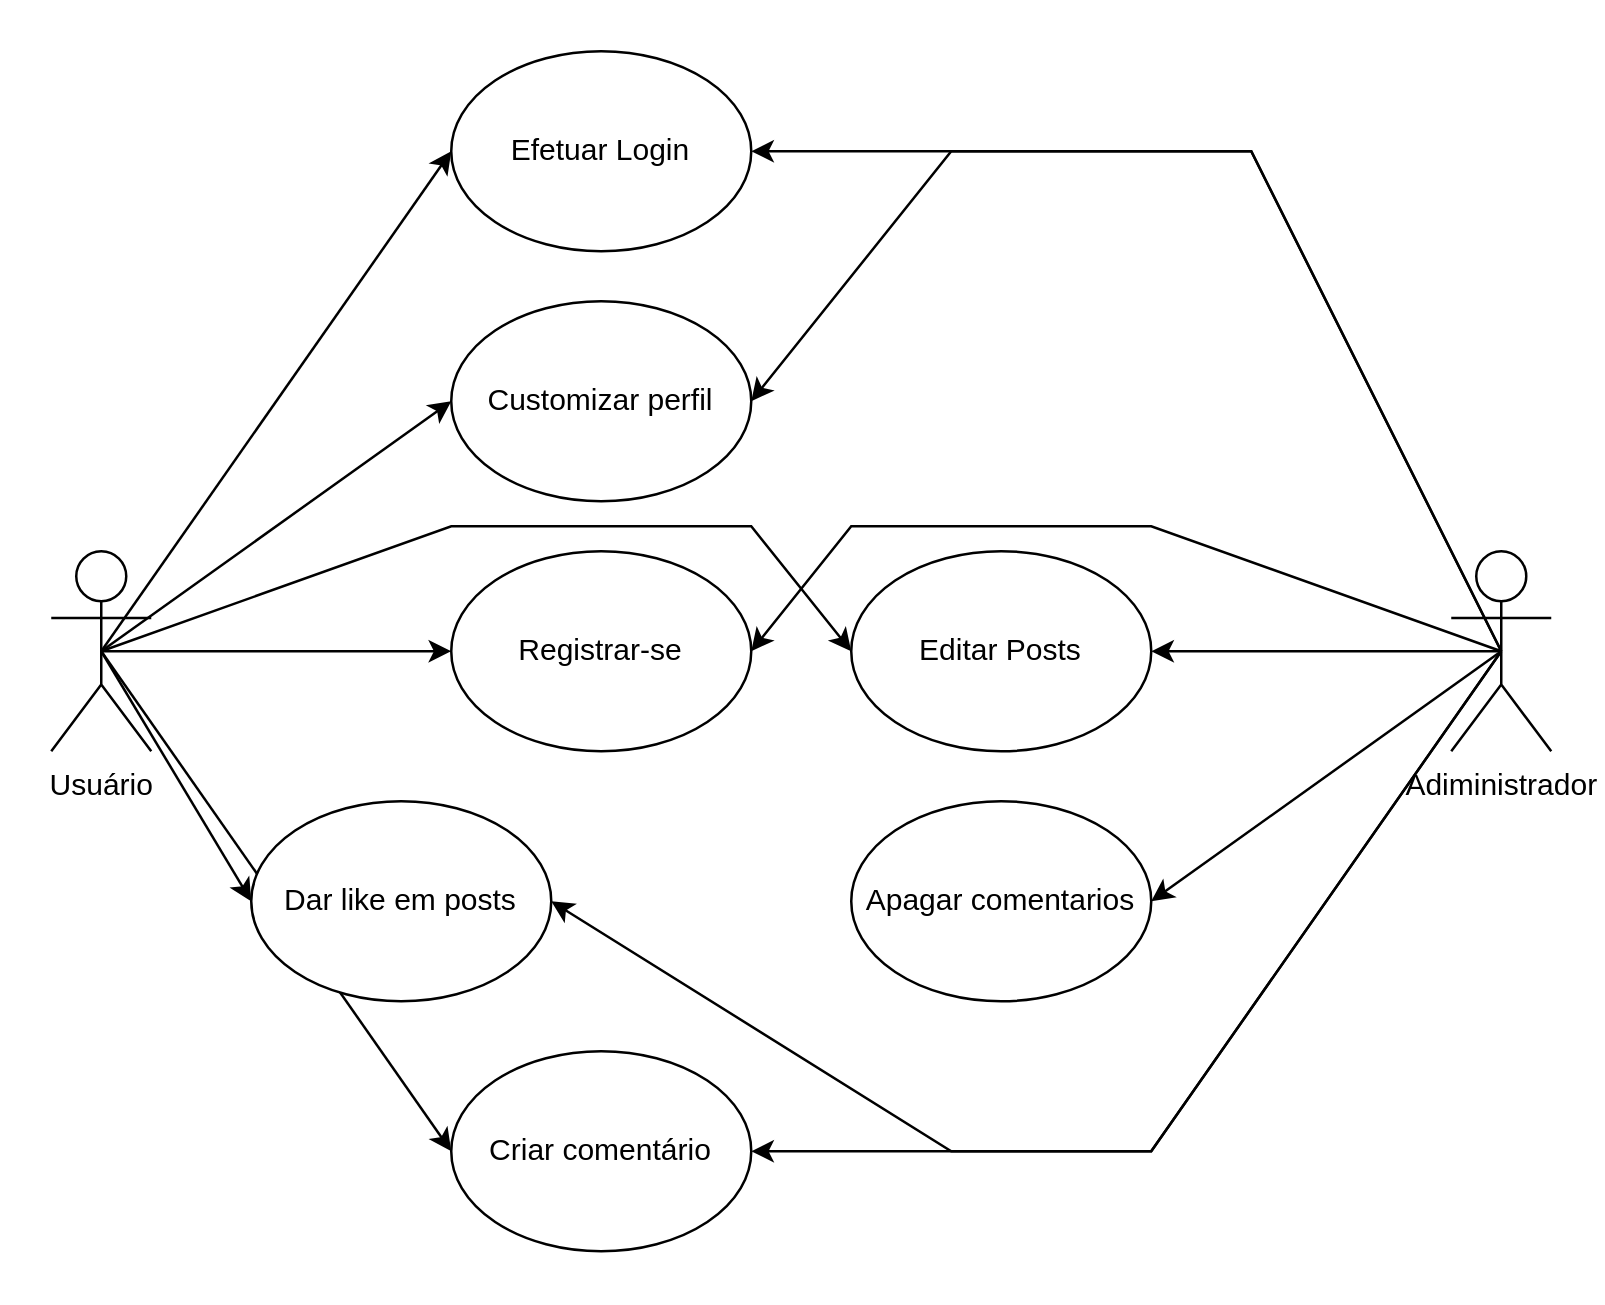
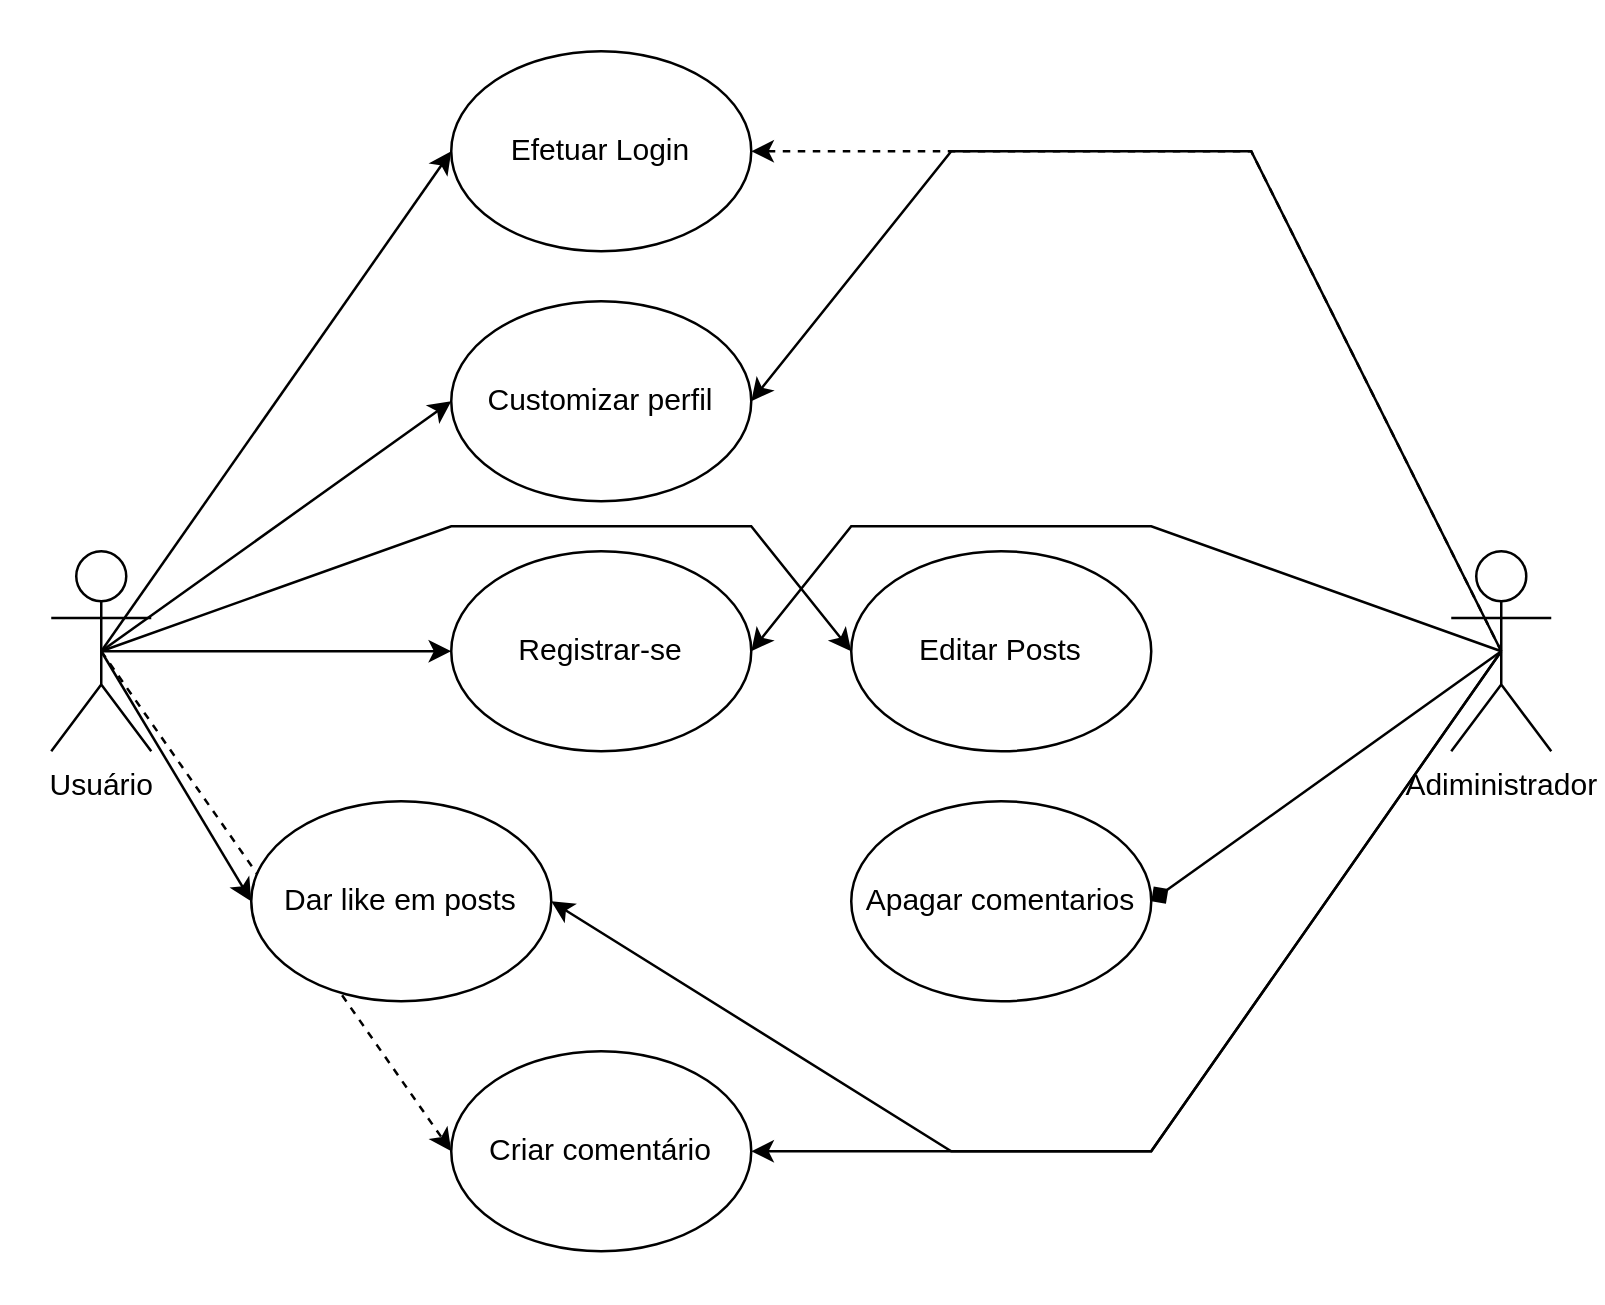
edge "Adiministrador" -> "Efetuar Login": style solid -> dashed
edge "Adiministrador" -> "Editar Posts": removed
edge "Usuário" -> "Criar comentário": style solid -> dashed
edge "Adiministrador" -> "Apagar comentarios": arrowhead classic -> diamond
